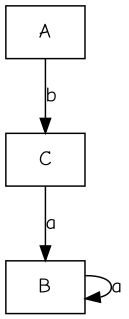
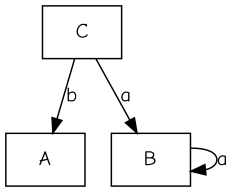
edge "A" -> "C": reversed
